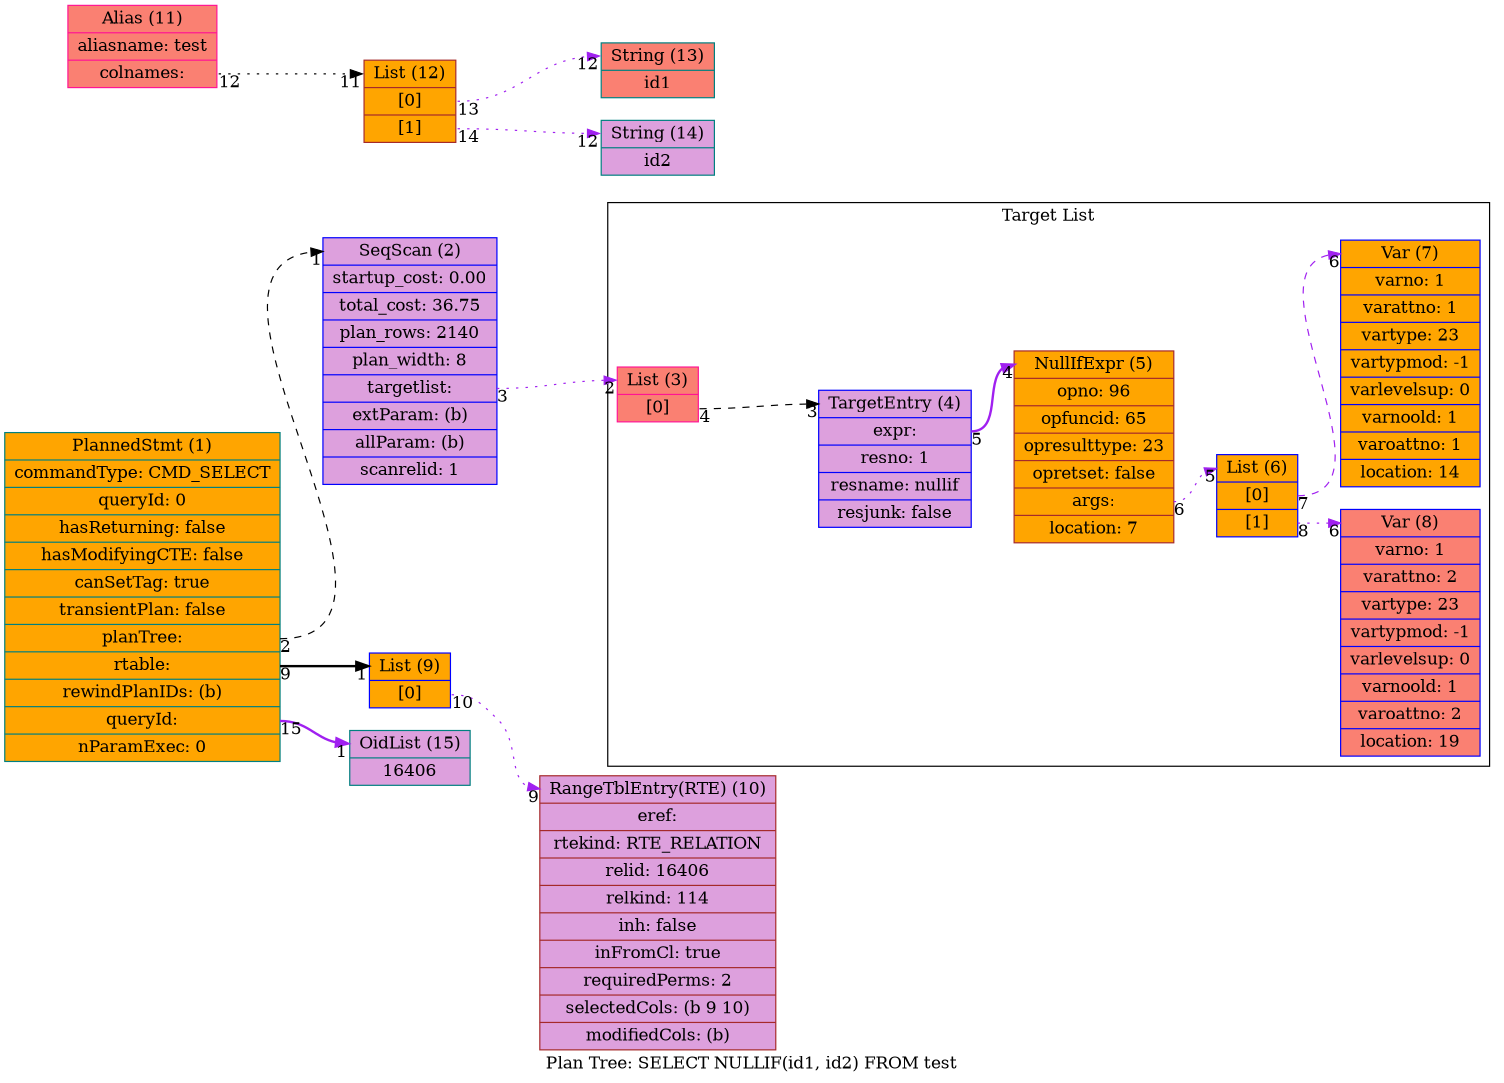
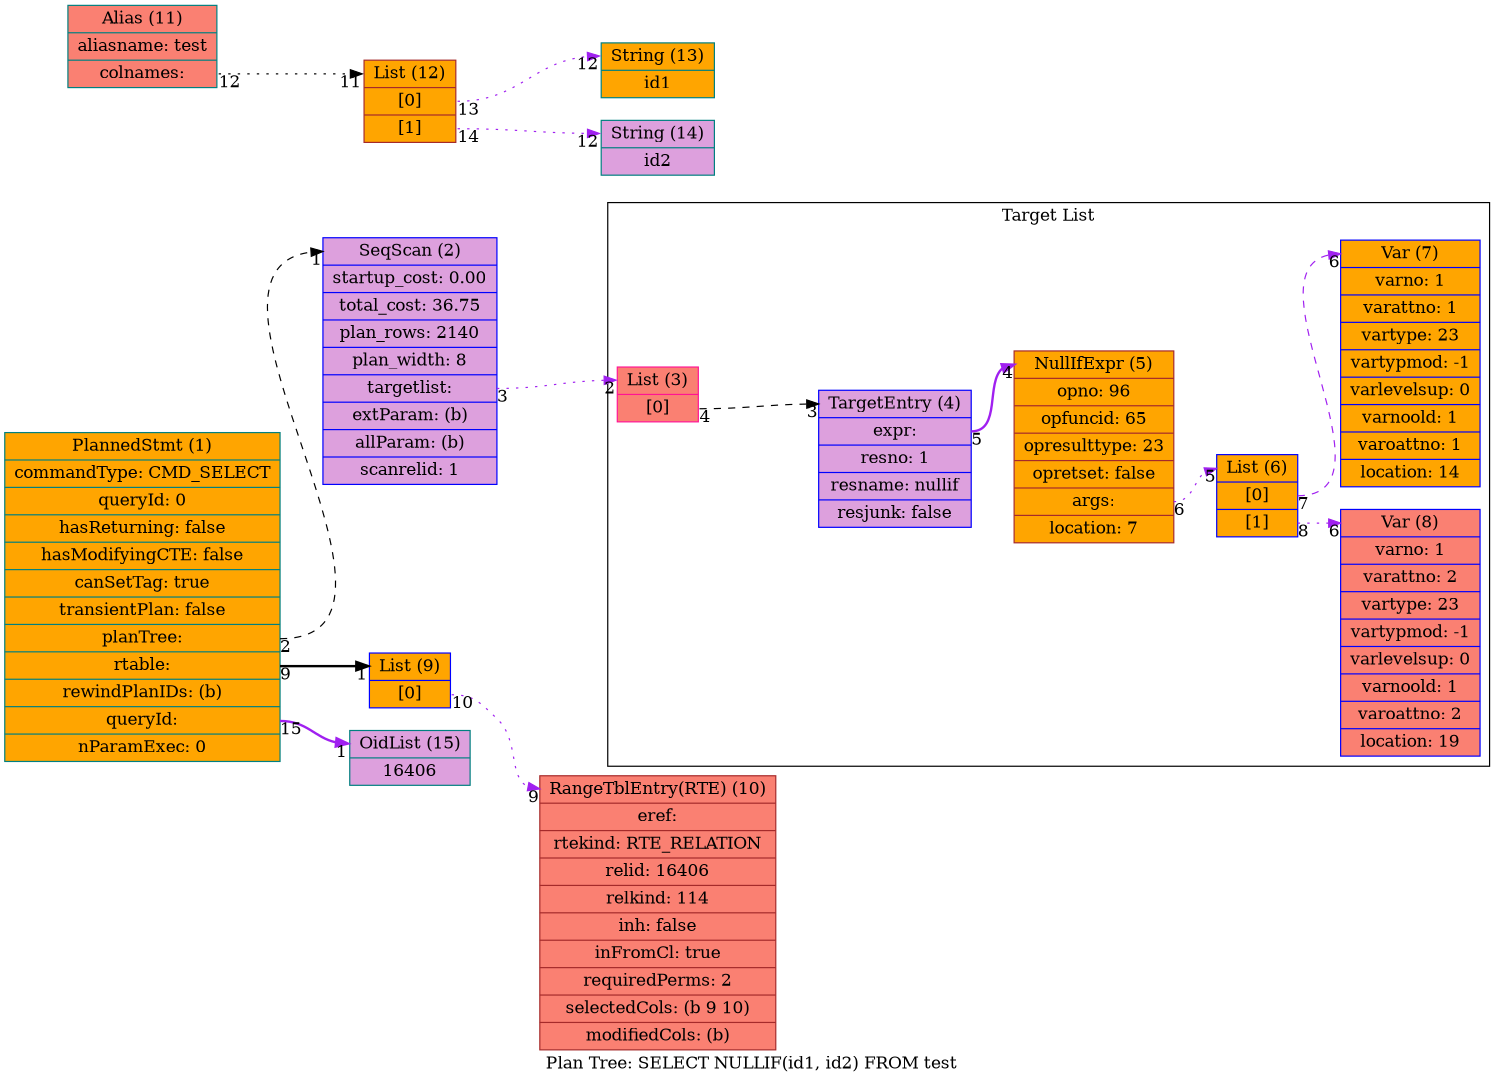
node "Alias (11)": color deeppink -> teal
node "String (13)": fillcolor salmon -> orange
node "RangeTblEntry(RTE) (10)": fillcolor plum -> salmon
